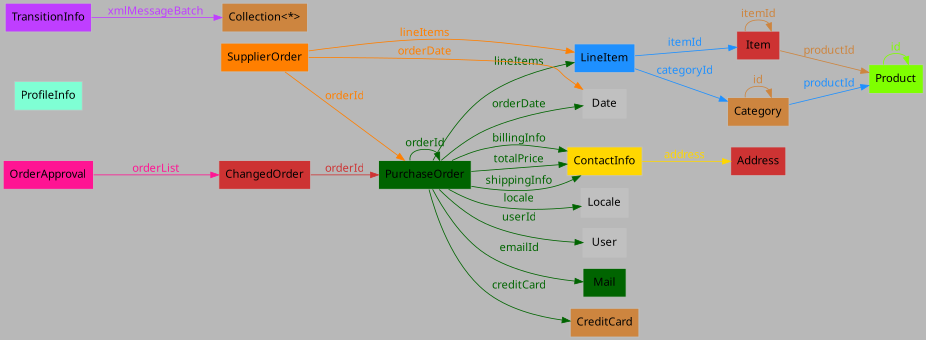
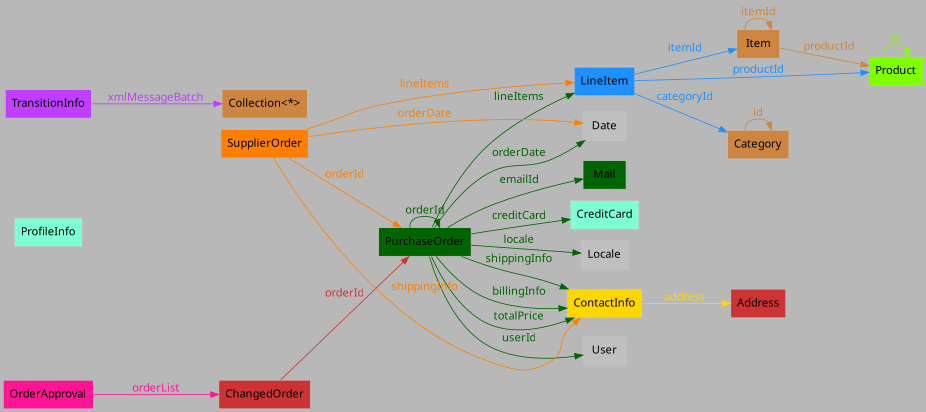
node "Item": fillcolor brown3 -> peru
edge "Category" -> "Product": now "LineItem" -> "Product"
edge "SupplierOrder" -> "ContactInfo": added, label "shippingInfo"
node "CreditCard": fillcolor peru -> aquamarine
